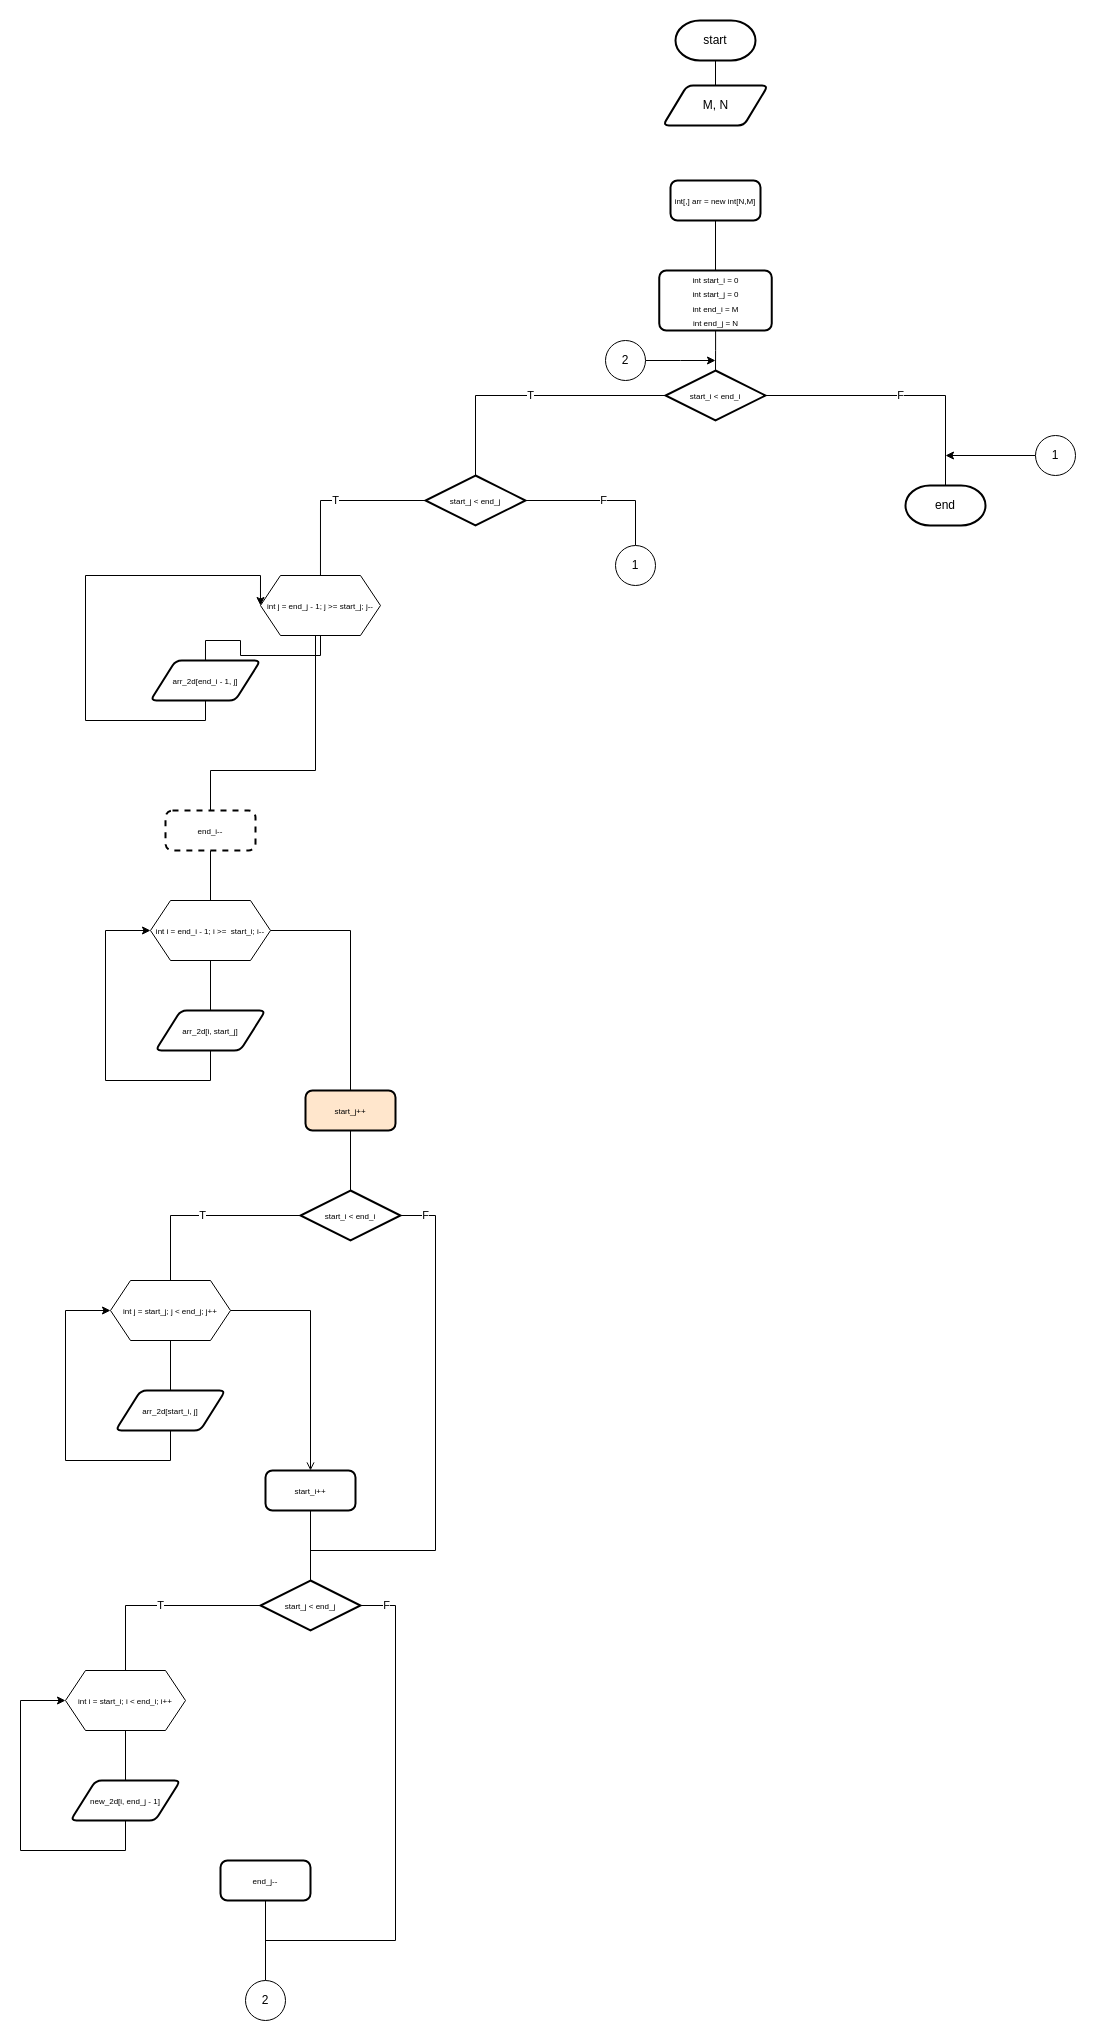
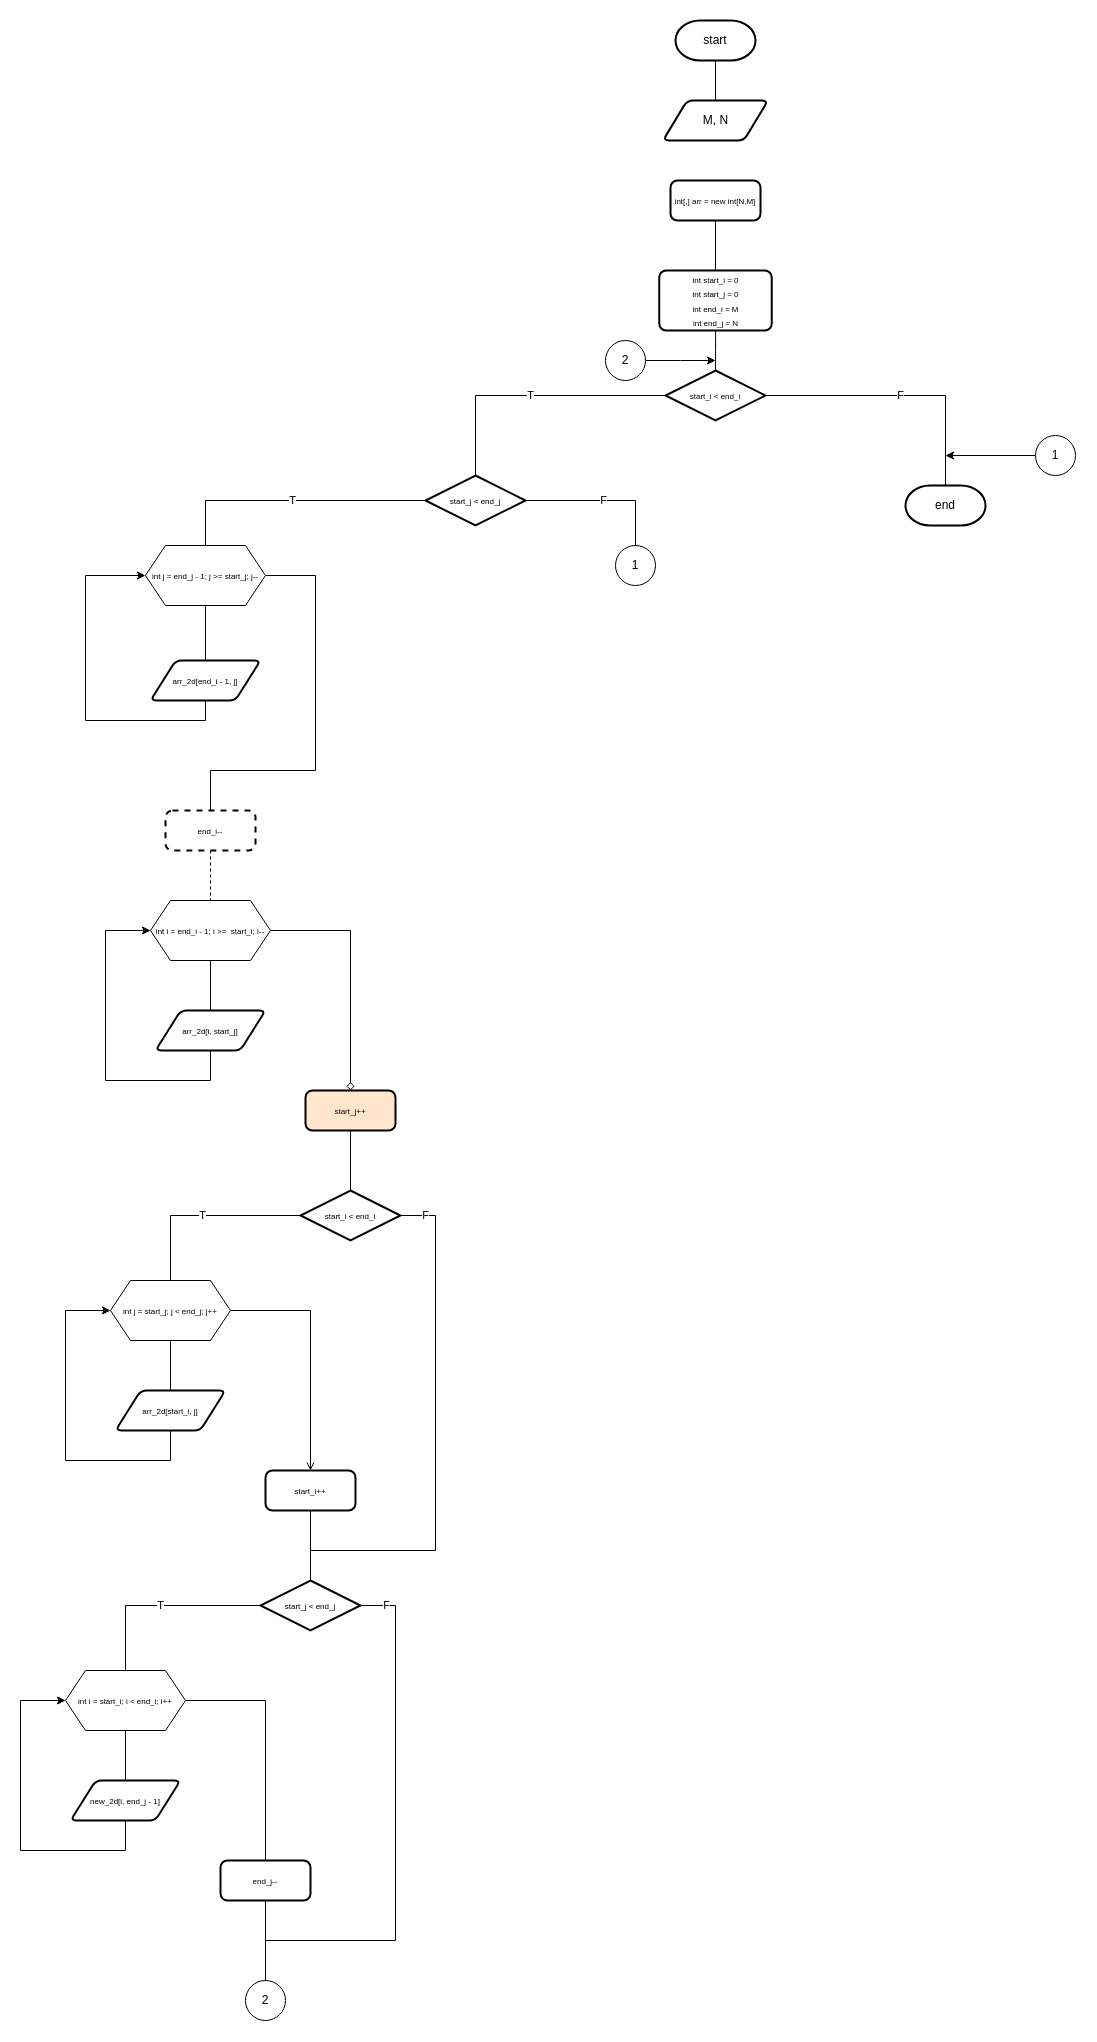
node "M, N": moved (716, 106) -> (716, 121)
node "int j = end_j - 1; j >= start_j; j--": moved (320, 606) -> (205, 576)
edge "end_i--" -- "int i = end_i - 1; i >= start_i; i--": style solid -> dashed
edge "int i = end_i - 1; i >= start_i; i--" -- "start_j++": arrowhead none -> diamond
edge "int i = start_i; i < end_i; i++" -- "end_j--": added
